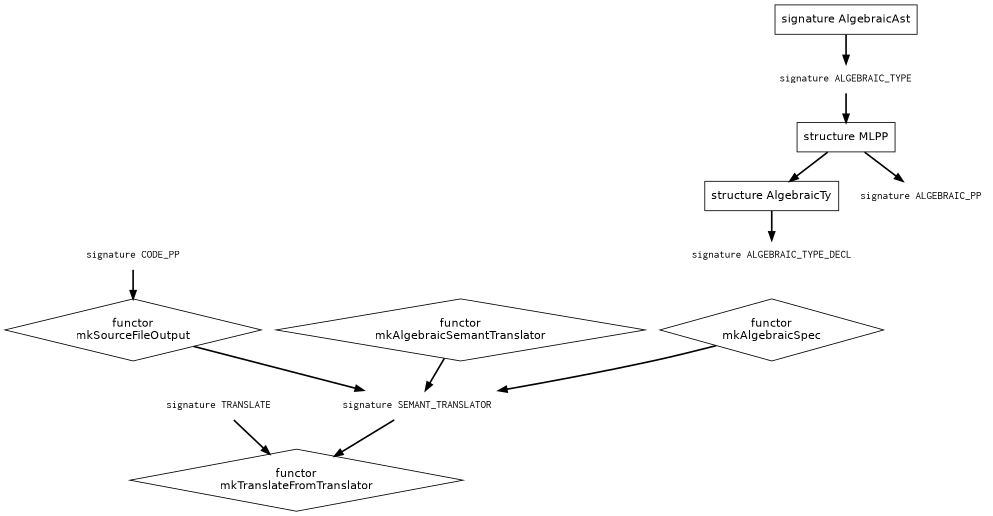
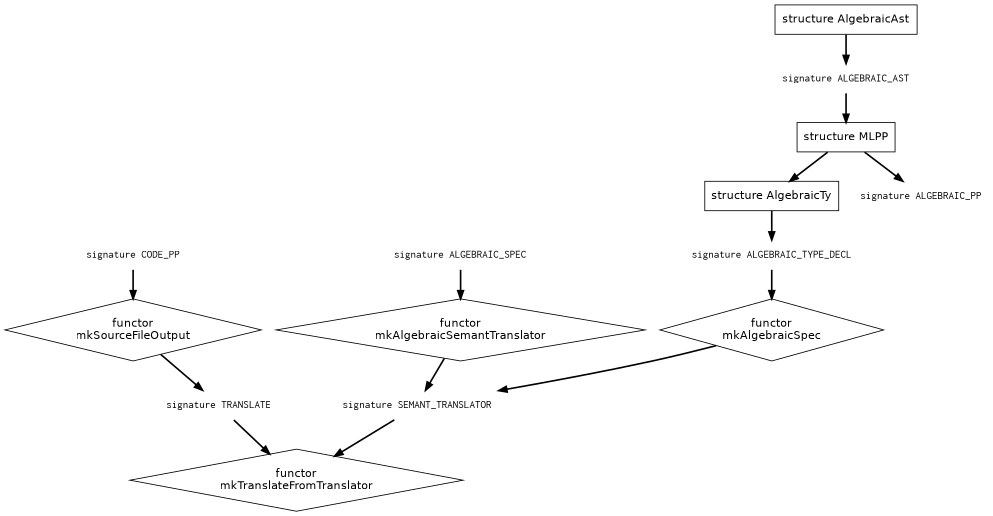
node "signature AlgebraicAst": label "signature AlgebraicAst" -> "structure AlgebraicAst"
node "signature ALGEBRAIC_TYPE": label "signature ALGEBRAIC_TYPE" -> "signature ALGEBRAIC_AST"
node "signature ALGEBRAIC_SPEC": added
edge "signature ALGEBRAIC_TYPE_DECL" -> "functor mkAlgebraicSpec": added
edge "functor mkSourceFileOutput" -> "signature SEMANT_TRANSLATOR": now "functor mkSourceFileOutput" -> "signature TRANSLATE"
